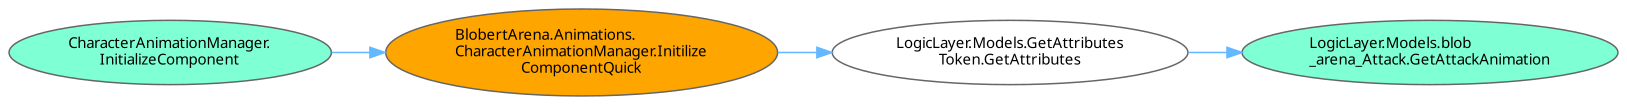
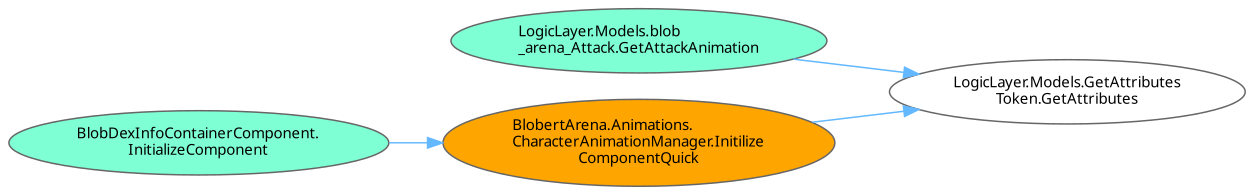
node "CharacterAnimationManager. InitializeComponent": label "CharacterAnimationManager. InitializeComponent" -> "BlobDexInfoContainerComponent. InitializeComponent"
edge "LogicLayer.Models.GetAttributes Token.GetAttributes" -> "LogicLayer.Models.blob _arena_Attack.GetAttackAnimation": reversed
